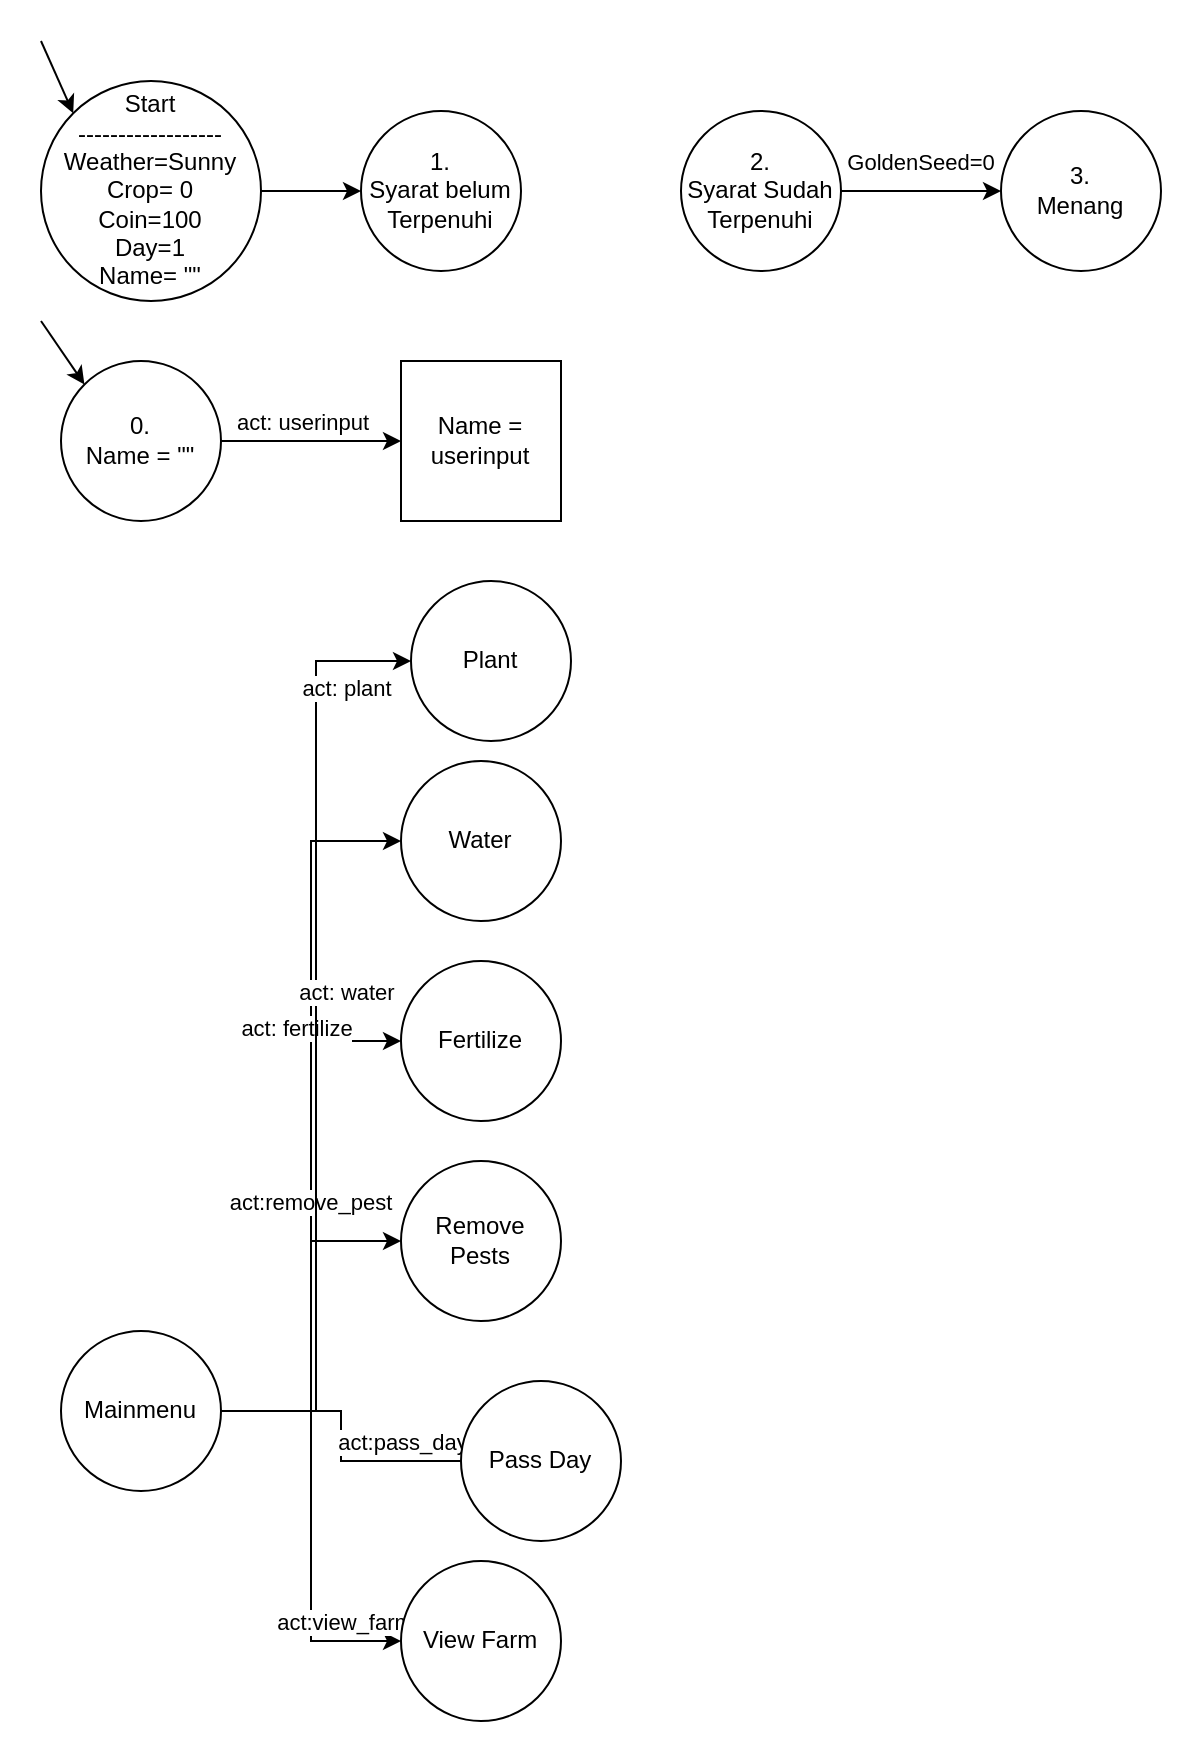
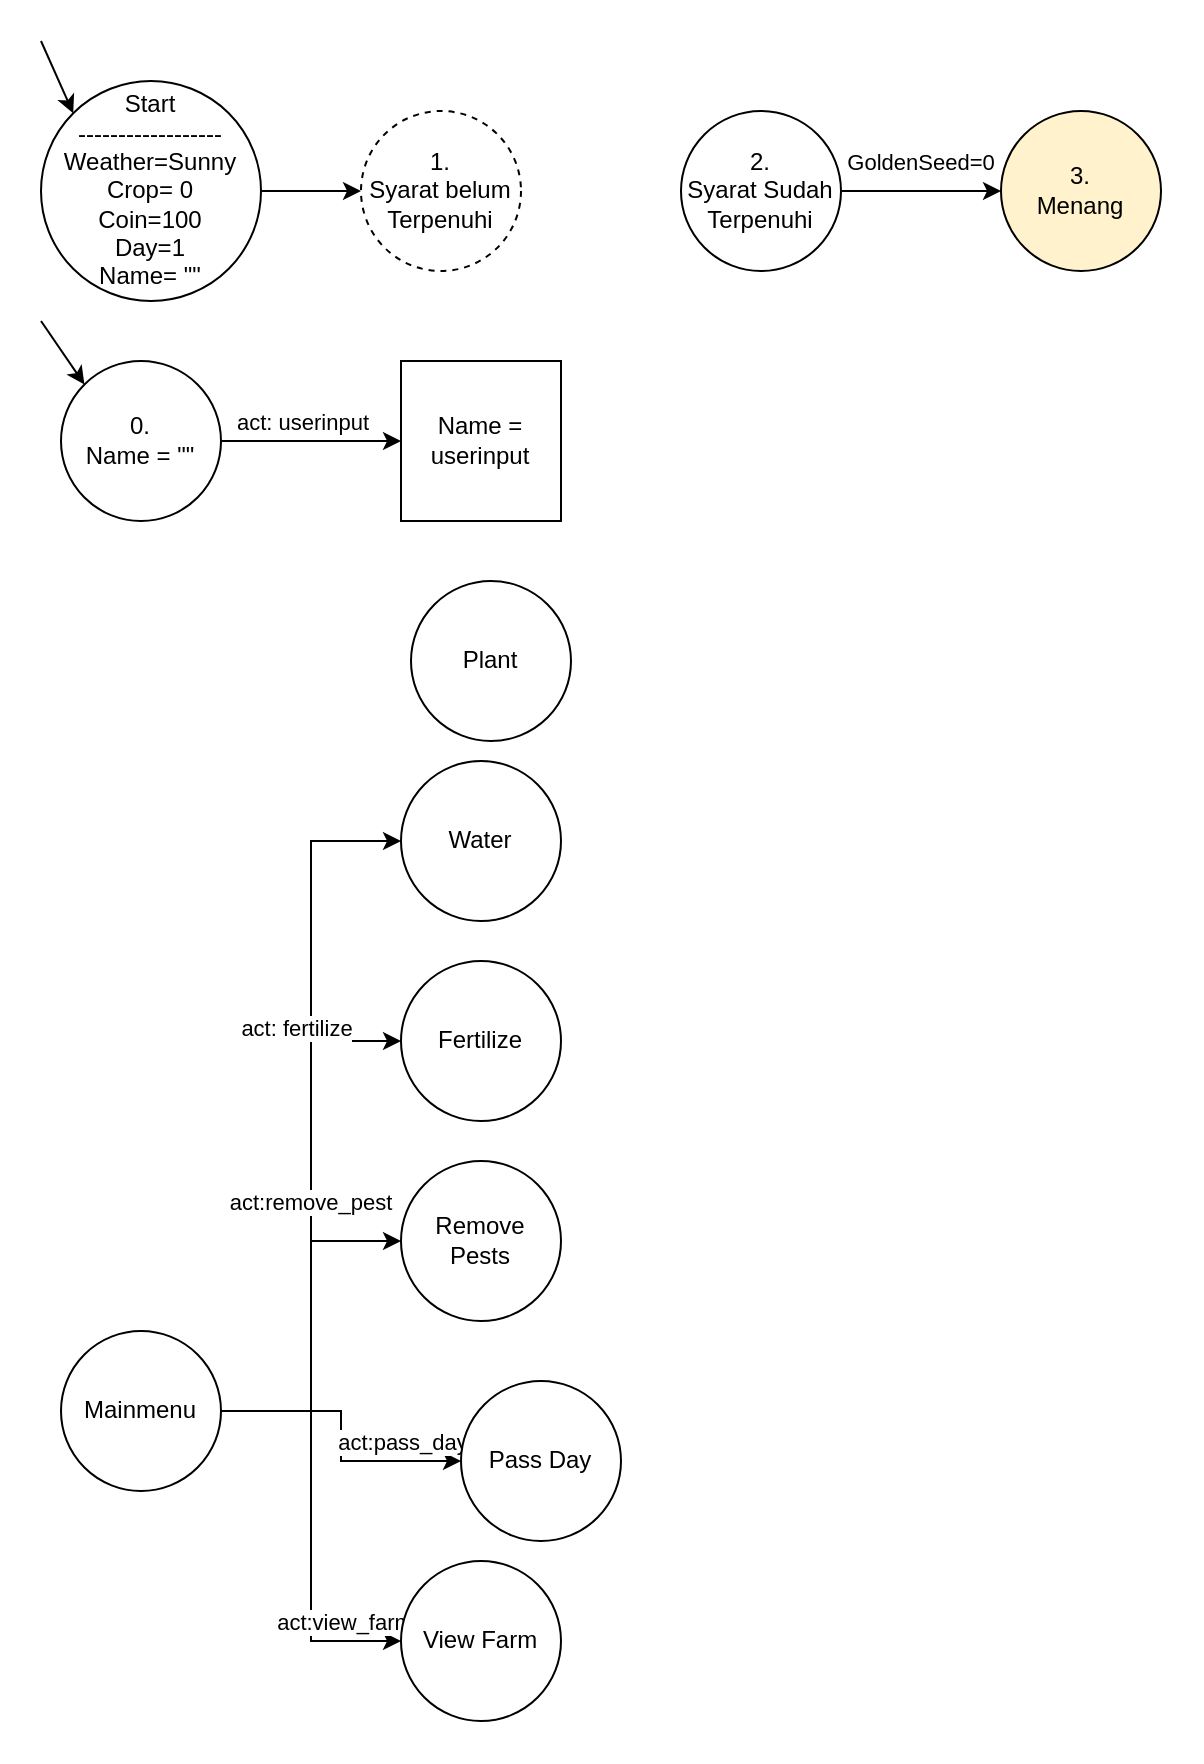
node "1. Syarat belum Terpenuhi": style solid -> dashed
node "3. Menang": fillcolor #ffffff -> #fff2cc
edge "Mainmenu" -> "Plant": removed, labels "act: water", "act: plant"
edge "Mainmenu" -- "Pass Day": arrowhead none -> classic
